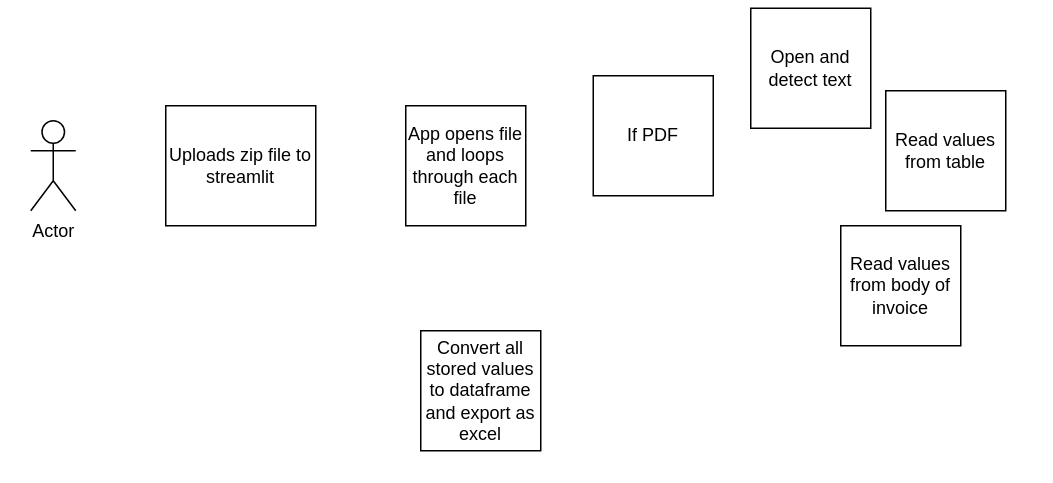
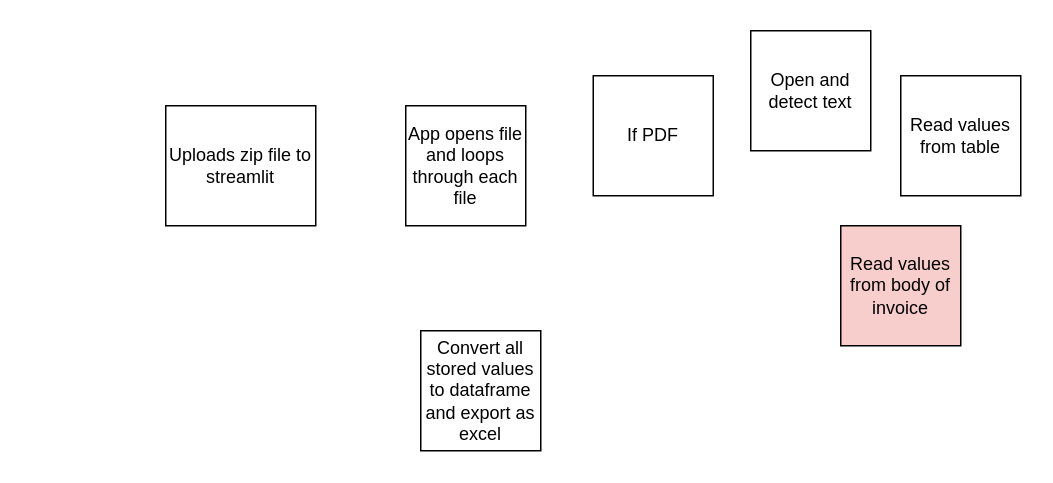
node "Open and detect text": moved (811, 68) -> (811, 91)
node "Read values from table": moved (946, 151) -> (961, 136)
node "Actor": removed
node "Read values from body of invoice": fillcolor #ffffff -> #f8cecc
